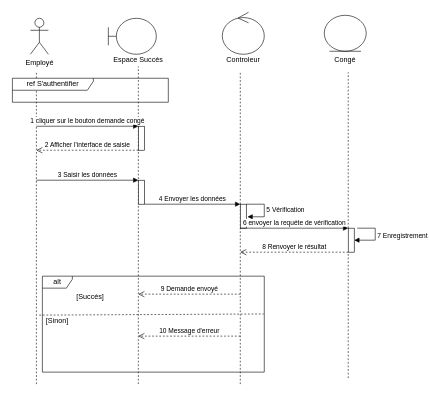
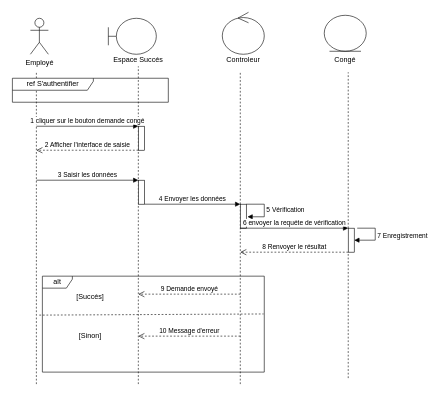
node "[Sinon]": moved (57, 321) -> (90, 336)
